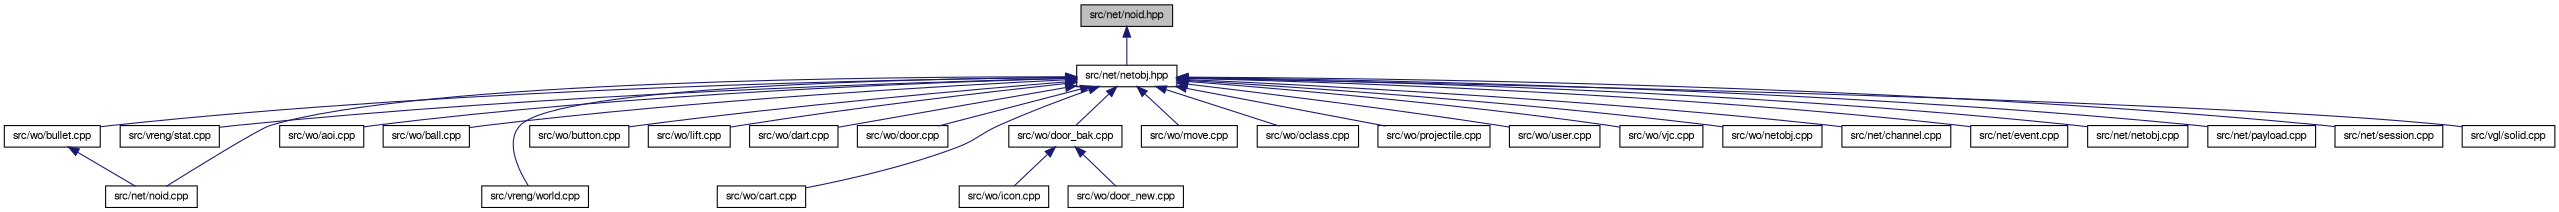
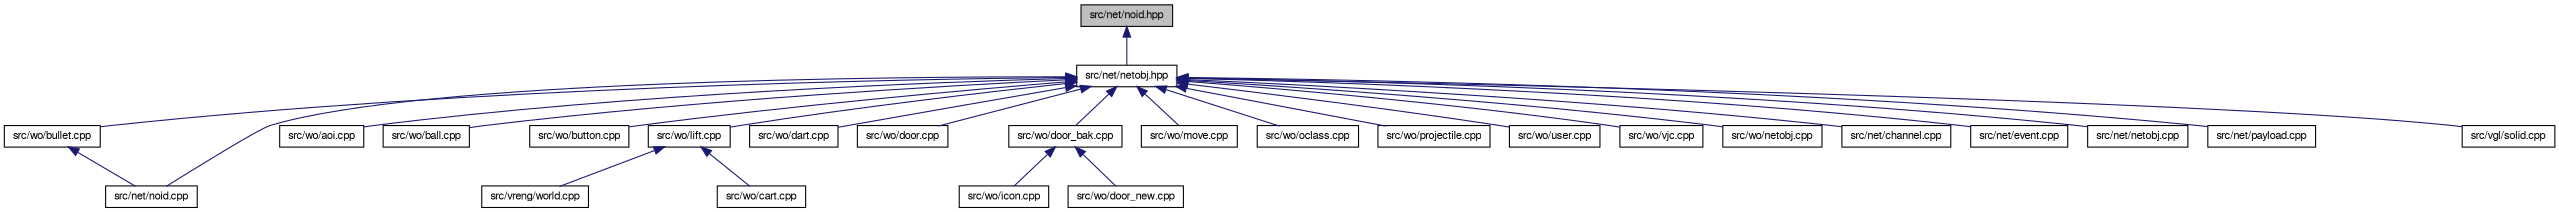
edge "src/vreng/world.cpp" -> "src/net/netobj.hpp": now "src/vreng/world.cpp" -> "src/wo/lift.cpp"
node "src/vreng/stat.cpp": removed
node "src/net/session.cpp": removed
edge "src/wo/cart.cpp" -> "src/net/netobj.hpp": now "src/wo/cart.cpp" -> "src/wo/lift.cpp"
